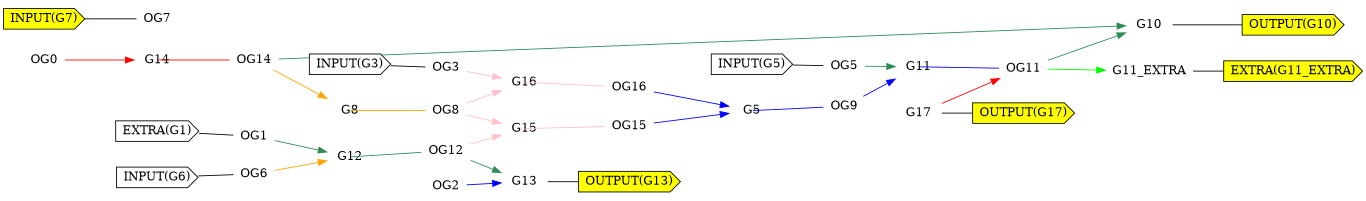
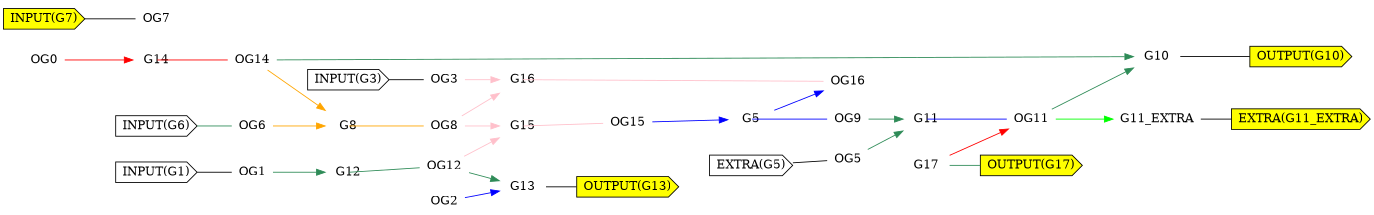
node "INPUT(G5)": label "INPUT(G5)" -> "EXTRA(G5)"
edge "OG9" -> "G11": color blue -> seagreen
edge "OG16" -> "G5": reversed
edge "G17" -- "OUTPUT(G17)": color black -> seagreen
node "EXTRA(G1)": label "EXTRA(G1)" -> "INPUT(G1)"
edge "OG6" -> "G12": now "OG6" -> "G8"
edge "OG6" -- "INPUT(G6)": color black -> seagreen
